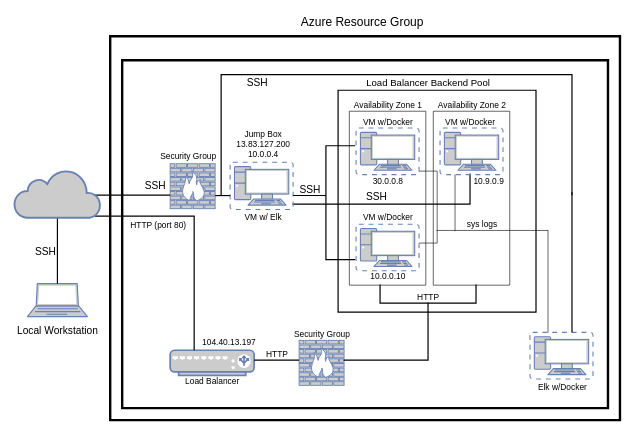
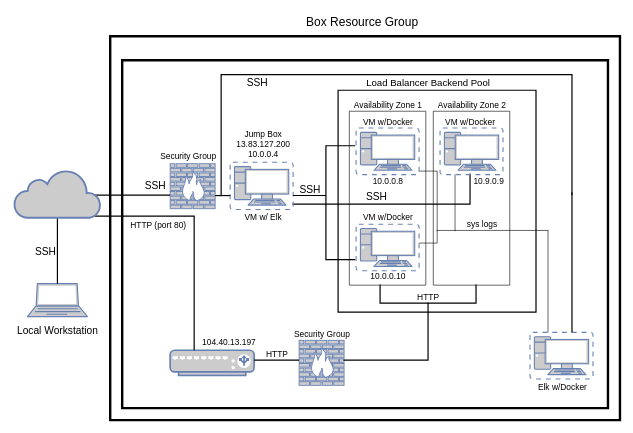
node "Azure Resource Group": label "Azure Resource Group" -> "Box Resource Group"
node "30.0.0.8": label "30.0.0.8" -> "10.0.0.8"
node "Load Balancer": removed
